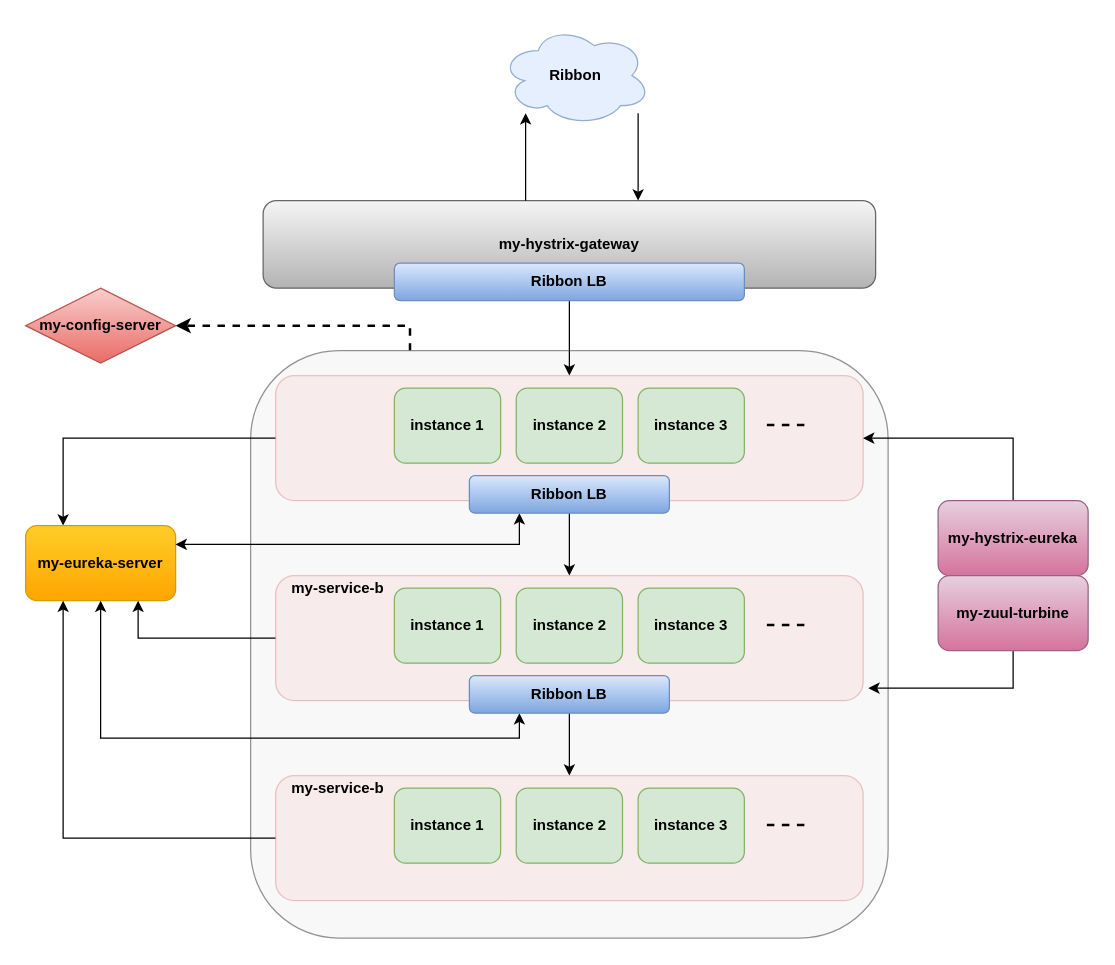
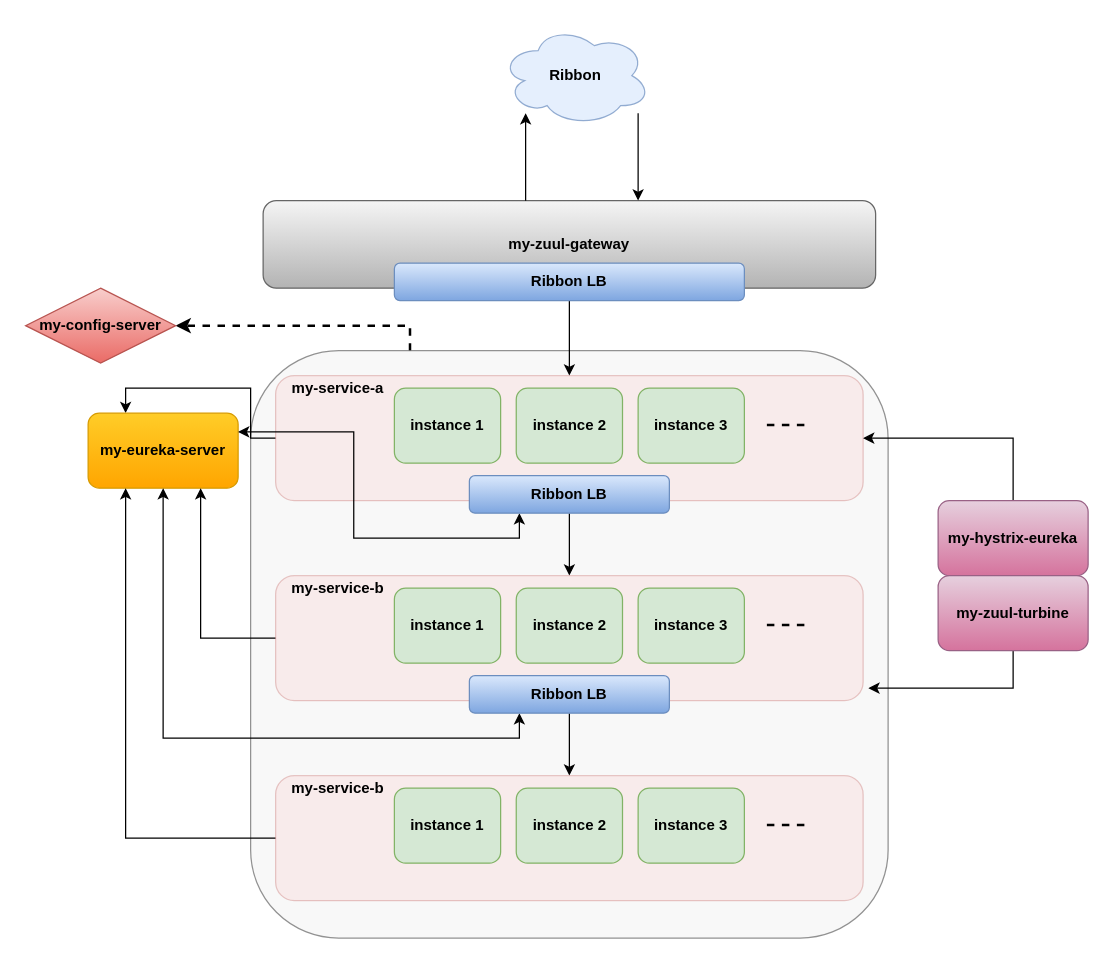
node "my-hystrix-gateway": label "my-hystrix-gateway" -> "my-zuul-gateway"
node "my-service-a": added
node "my-eureka-server": moved (101, 563) -> (163, 451)
